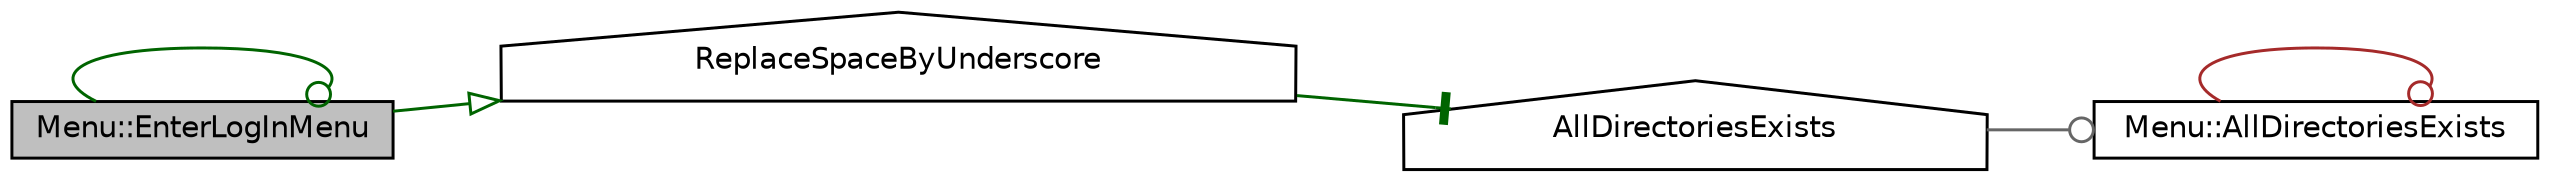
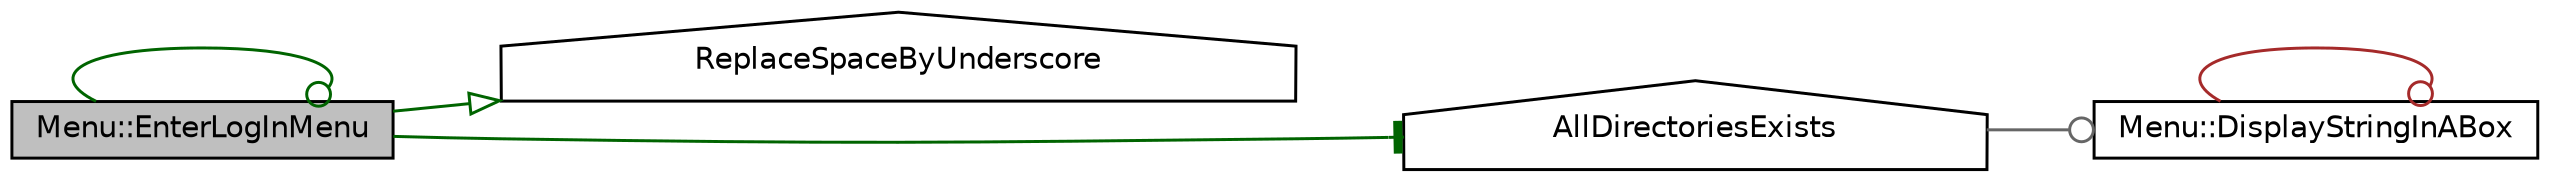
edge "ReplaceSpaceByUnderscore" -> "AllDirectoriesExists": now "Menu::EnterLogInMenu" -> "AllDirectoriesExists"
node "Menu::AllDirectoriesExists": label "Menu::AllDirectoriesExists" -> "Menu::DisplayStringInABox"
